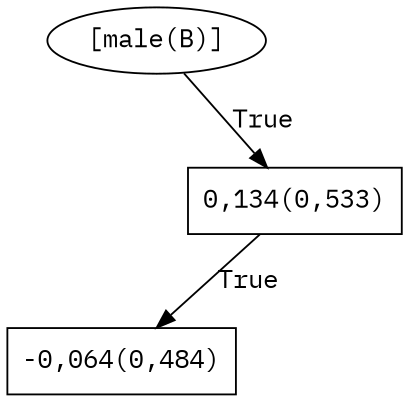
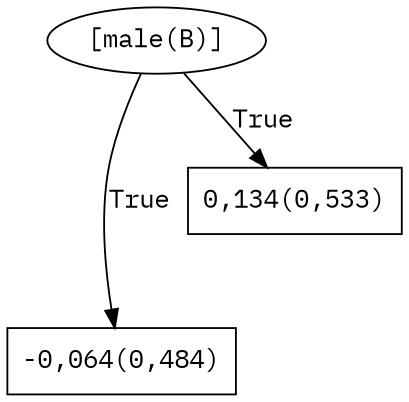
edge "0,134(0,533)" -> "-0,064(0,484)": now "[male(B)]" -> "-0,064(0,484)"
